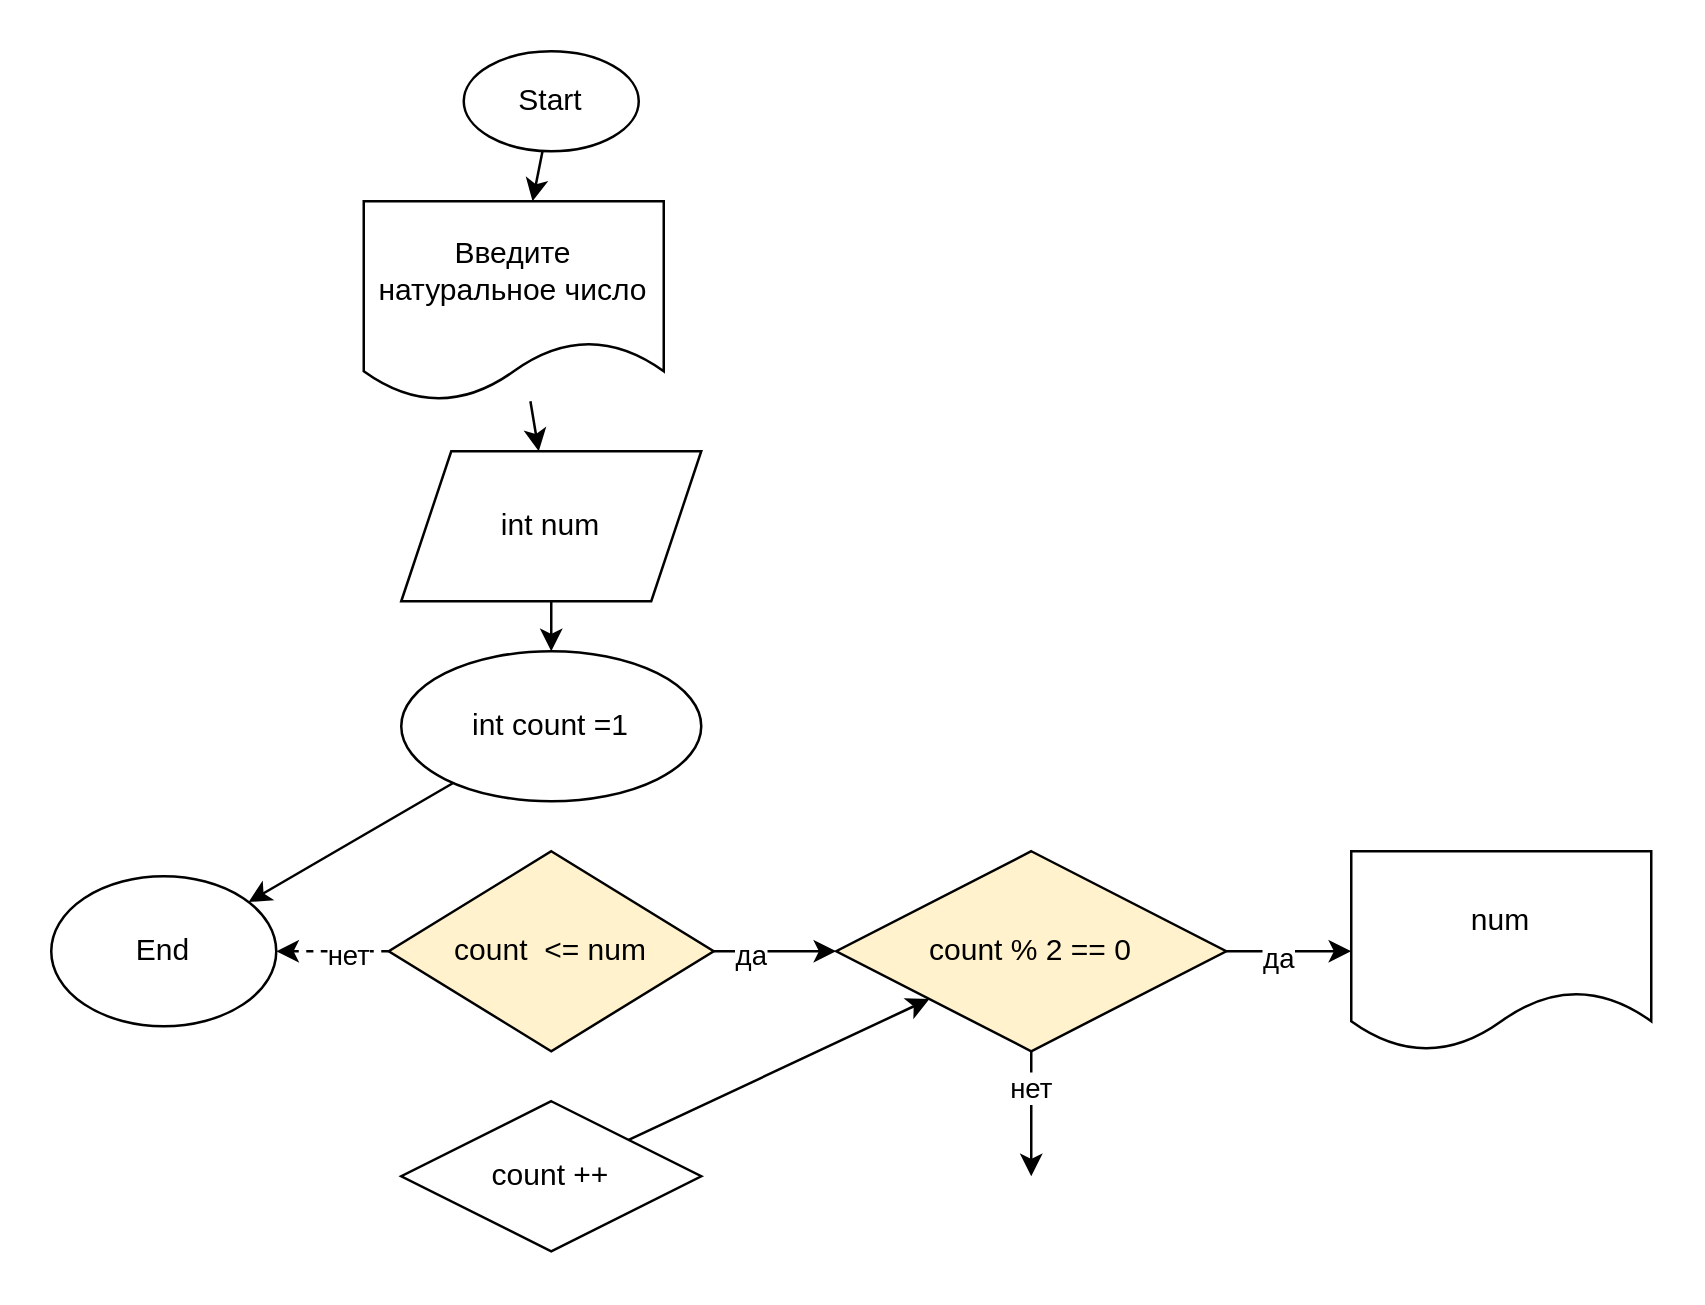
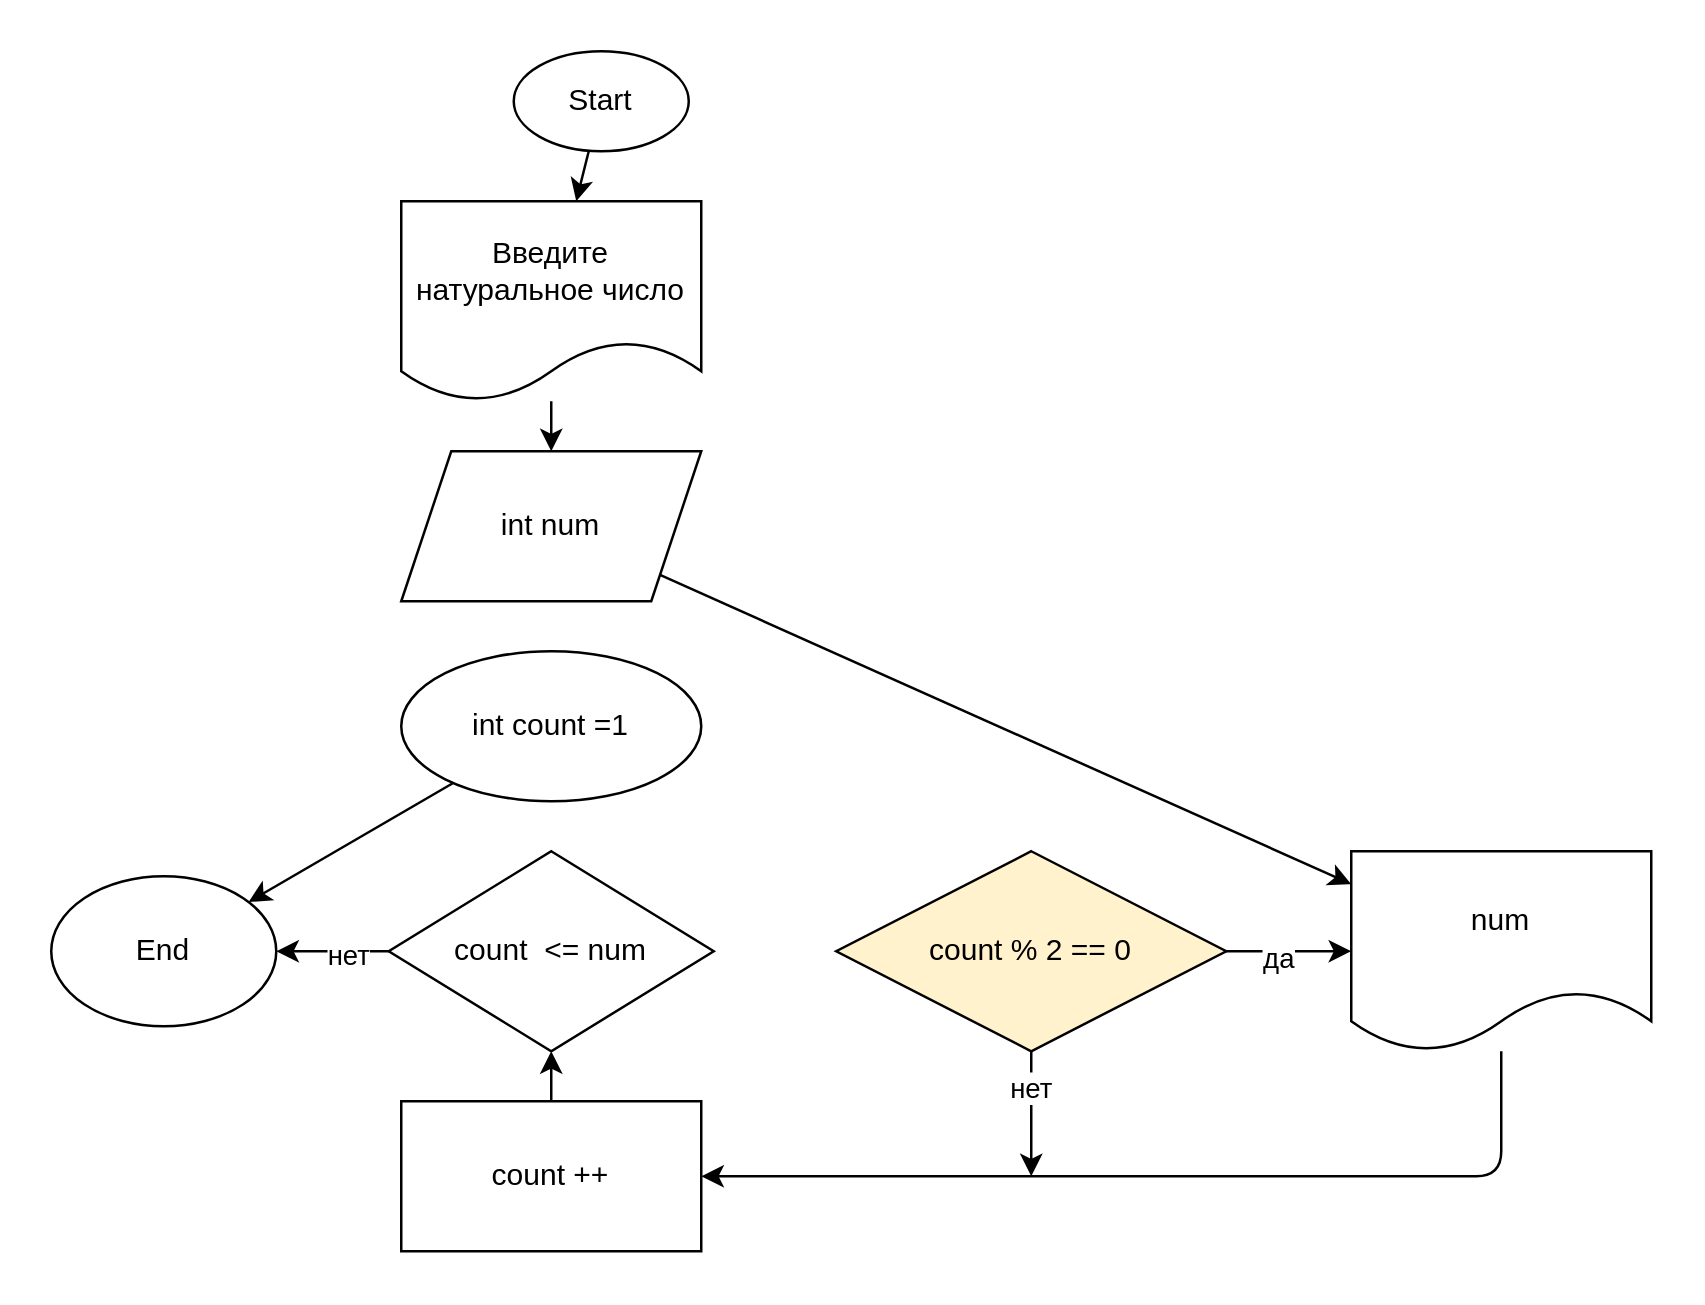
node "Start": moved (551, 101) -> (601, 101)
node "Введите натуральное число": moved (514, 301) -> (551, 301)
edge "int num" -> "int count =1": now "int num" -> "num"
edge "count <= num" -> "End": style dashed -> solid
node "count <= num": fillcolor #fff2cc -> #ffffff
edge "count <= num" -> "count % 2 == 0": removed, label "да"
edge "count ++" -> "count % 2 == 0": now "count ++" -> "count <= num"
node "count ++": shape diamond -> rectangle
edge "num" -> "count ++": added
